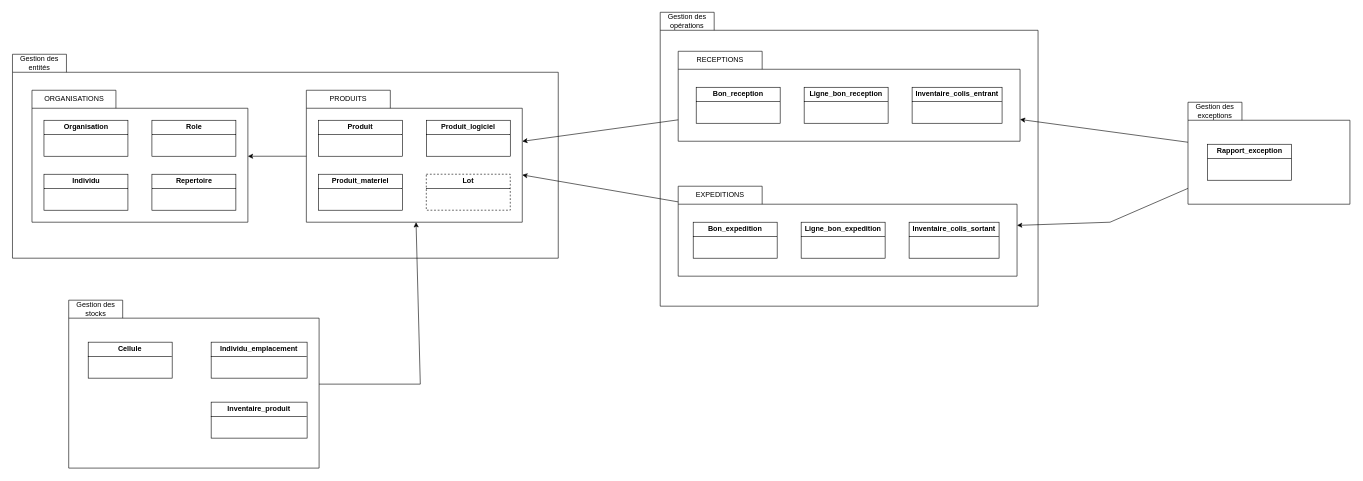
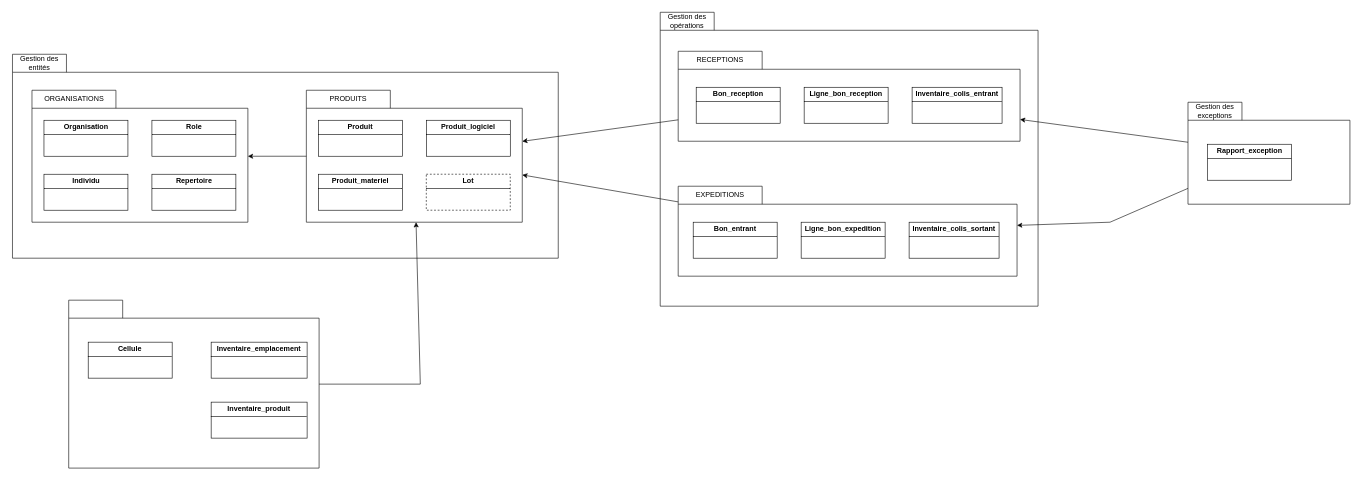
node "Bon_expedition": label "Bon_expedition" -> "Bon_entrant"
node "Gestion des stocks": removed
node "Individu_emplacement": label "Individu_emplacement" -> "Inventaire_emplacement"
